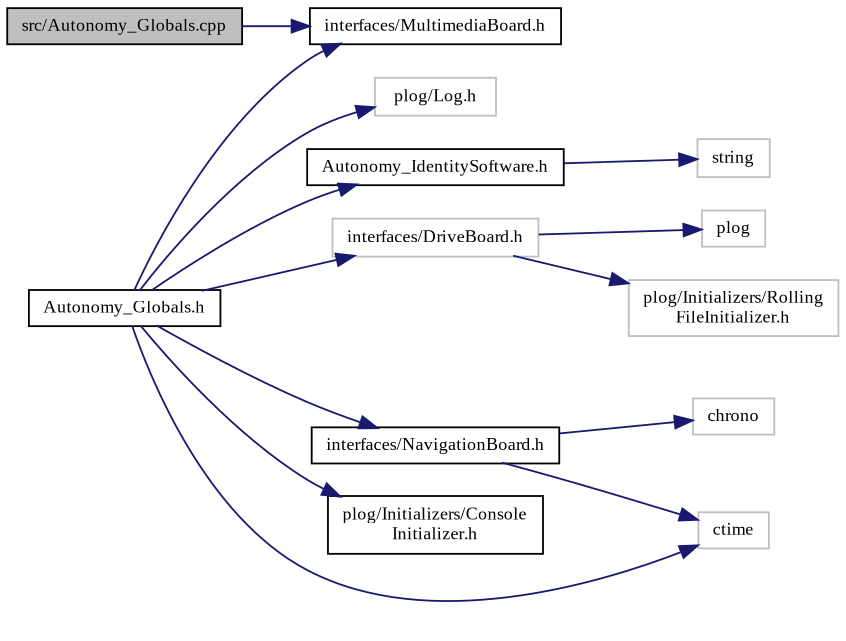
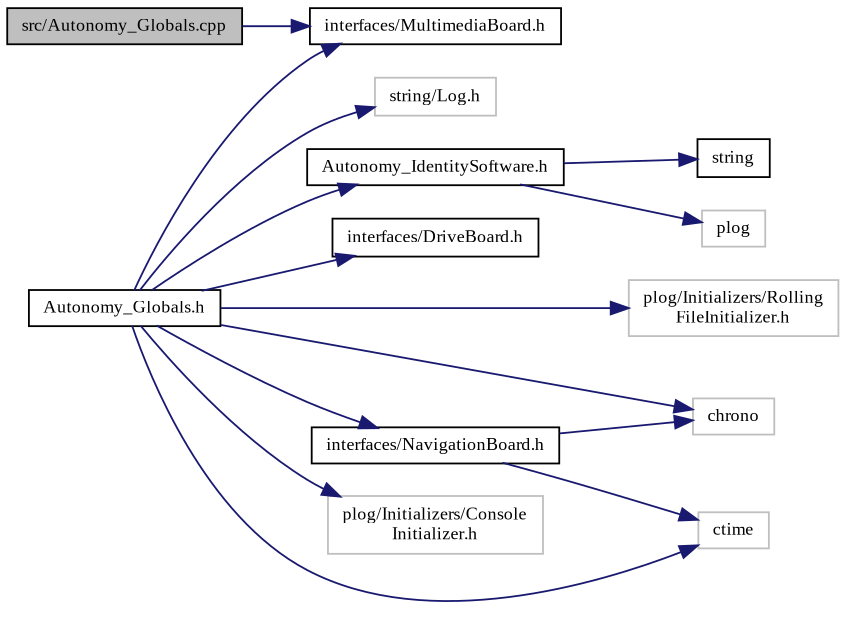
node "plog/Log.h": label "plog/Log.h" -> "string/Log.h"
node "string": color grey75 -> black
edge "interfaces/DriveBoard.h" -> "plog": now "Autonomy_IdentitySoftware.h" -> "plog"
node "interfaces/DriveBoard.h": color grey75 -> black
edge "interfaces/DriveBoard.h" -> "plog/Initializers/Rolling FileInitializer.h": now "Autonomy_Globals.h" -> "plog/Initializers/Rolling FileInitializer.h"
edge "Autonomy_Globals.h" -> "chrono": added
node "plog/Initializers/Console Initializer.h": color black -> grey75
